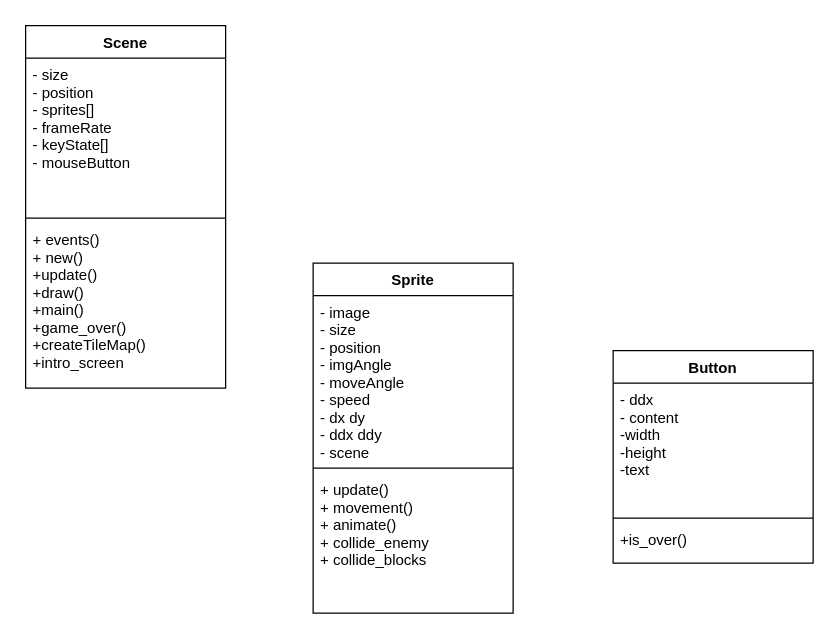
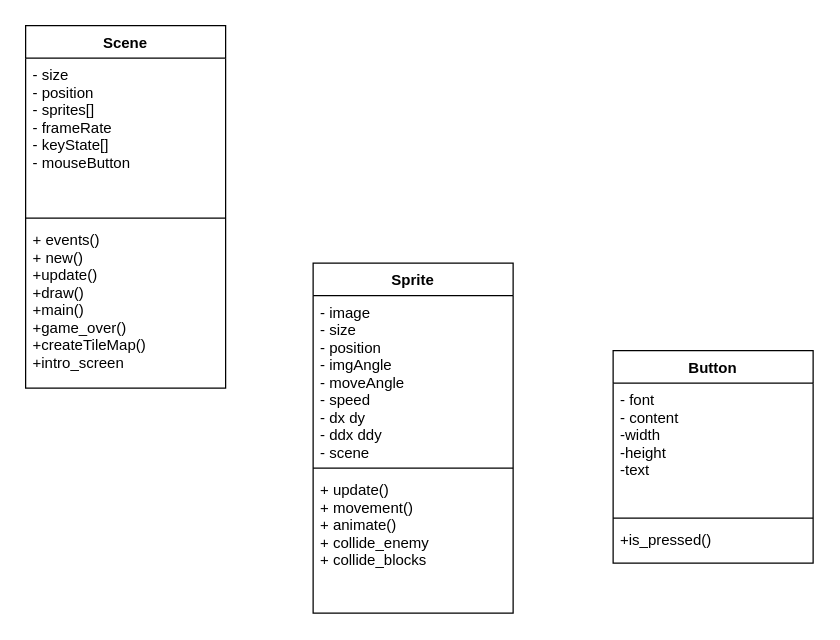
node "- ddx - content -width -height -text": label "- ddx - content -width -height -text" -> "- font - content -width -height -text"
node "+is_over()": label "+is_over()" -> "+is_pressed()"
